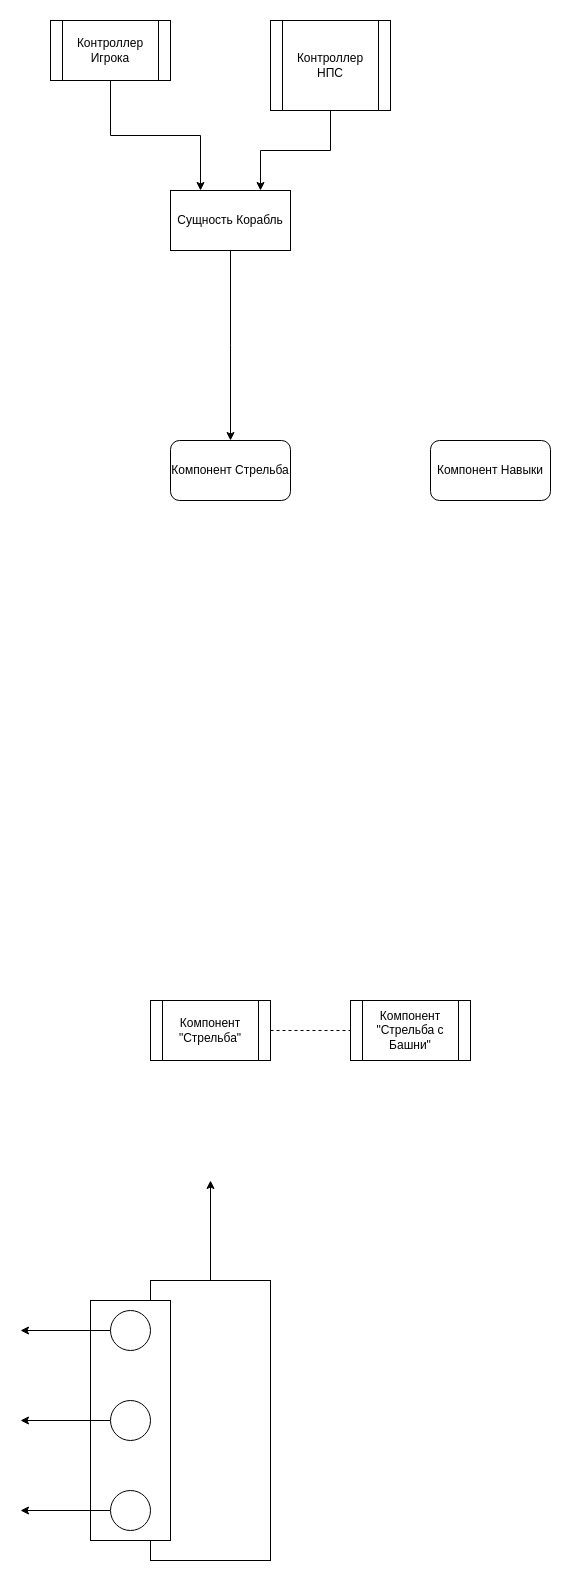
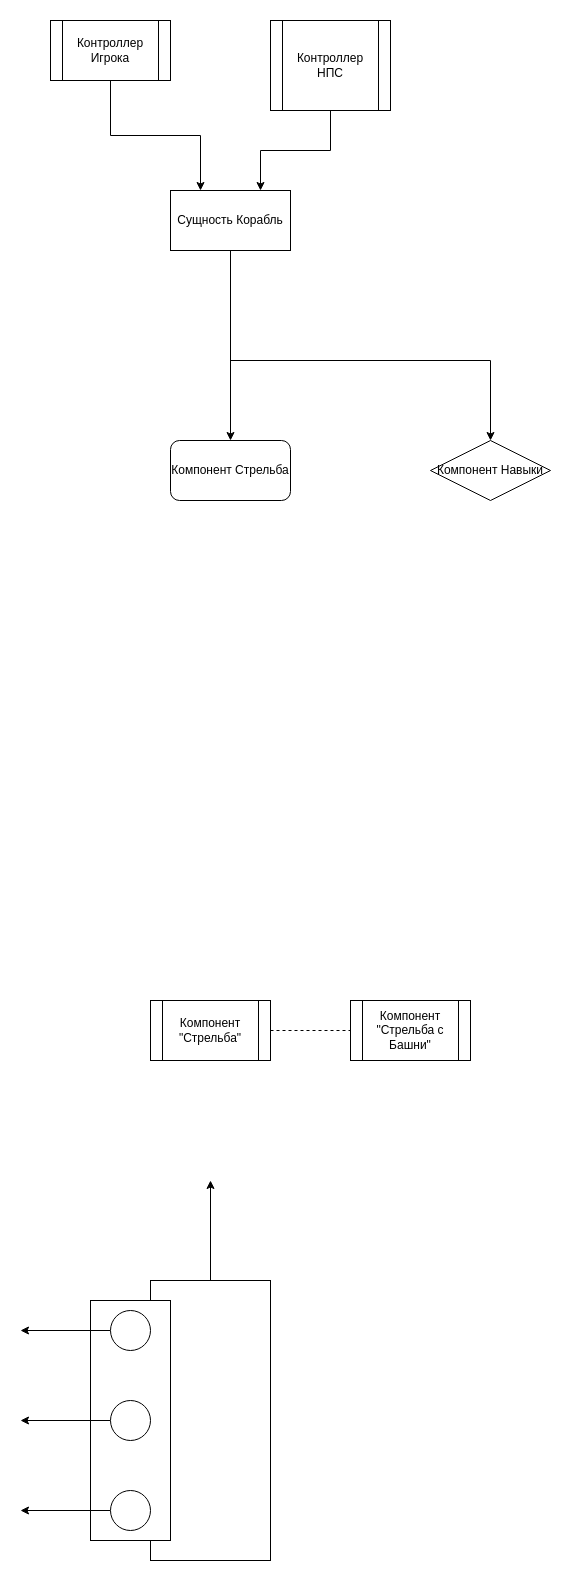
edge "Сущность Корабль" -> "Компонент Навыки": added
node "Компонент Навыки": shape rounded rectangle -> diamond
